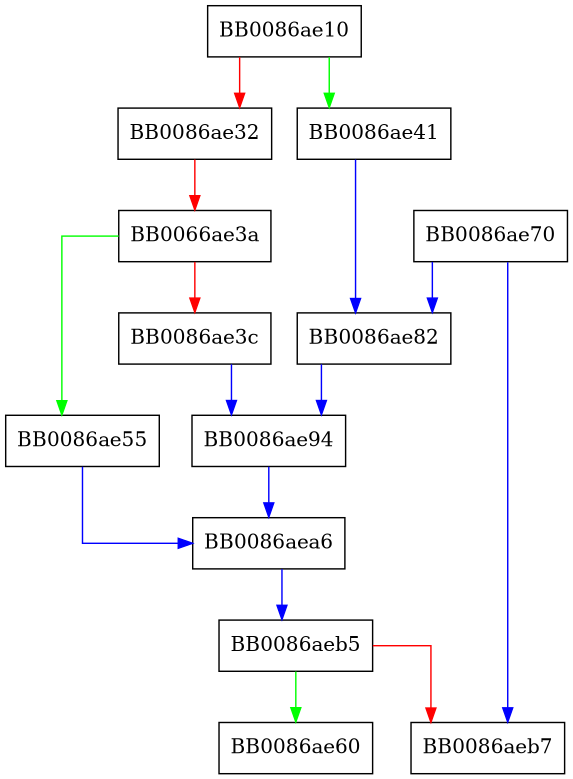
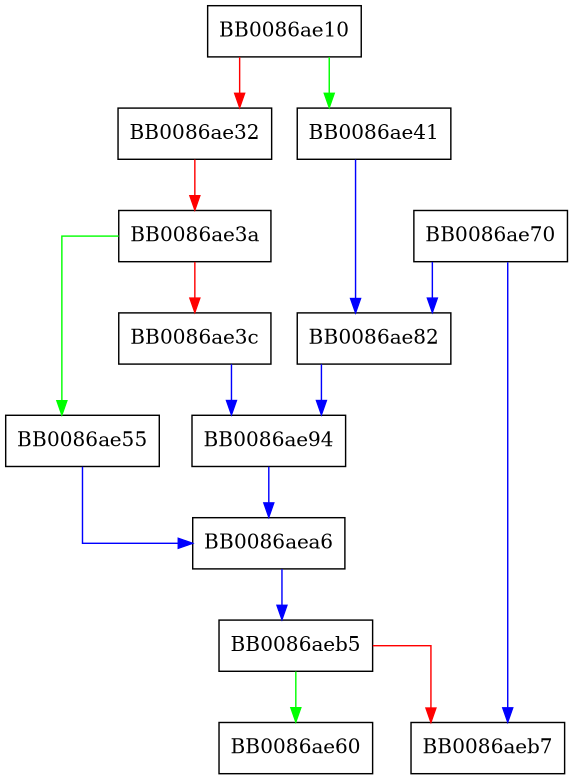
node "BB0066ae3a": label "BB0066ae3a" -> "BB0086ae3a"
